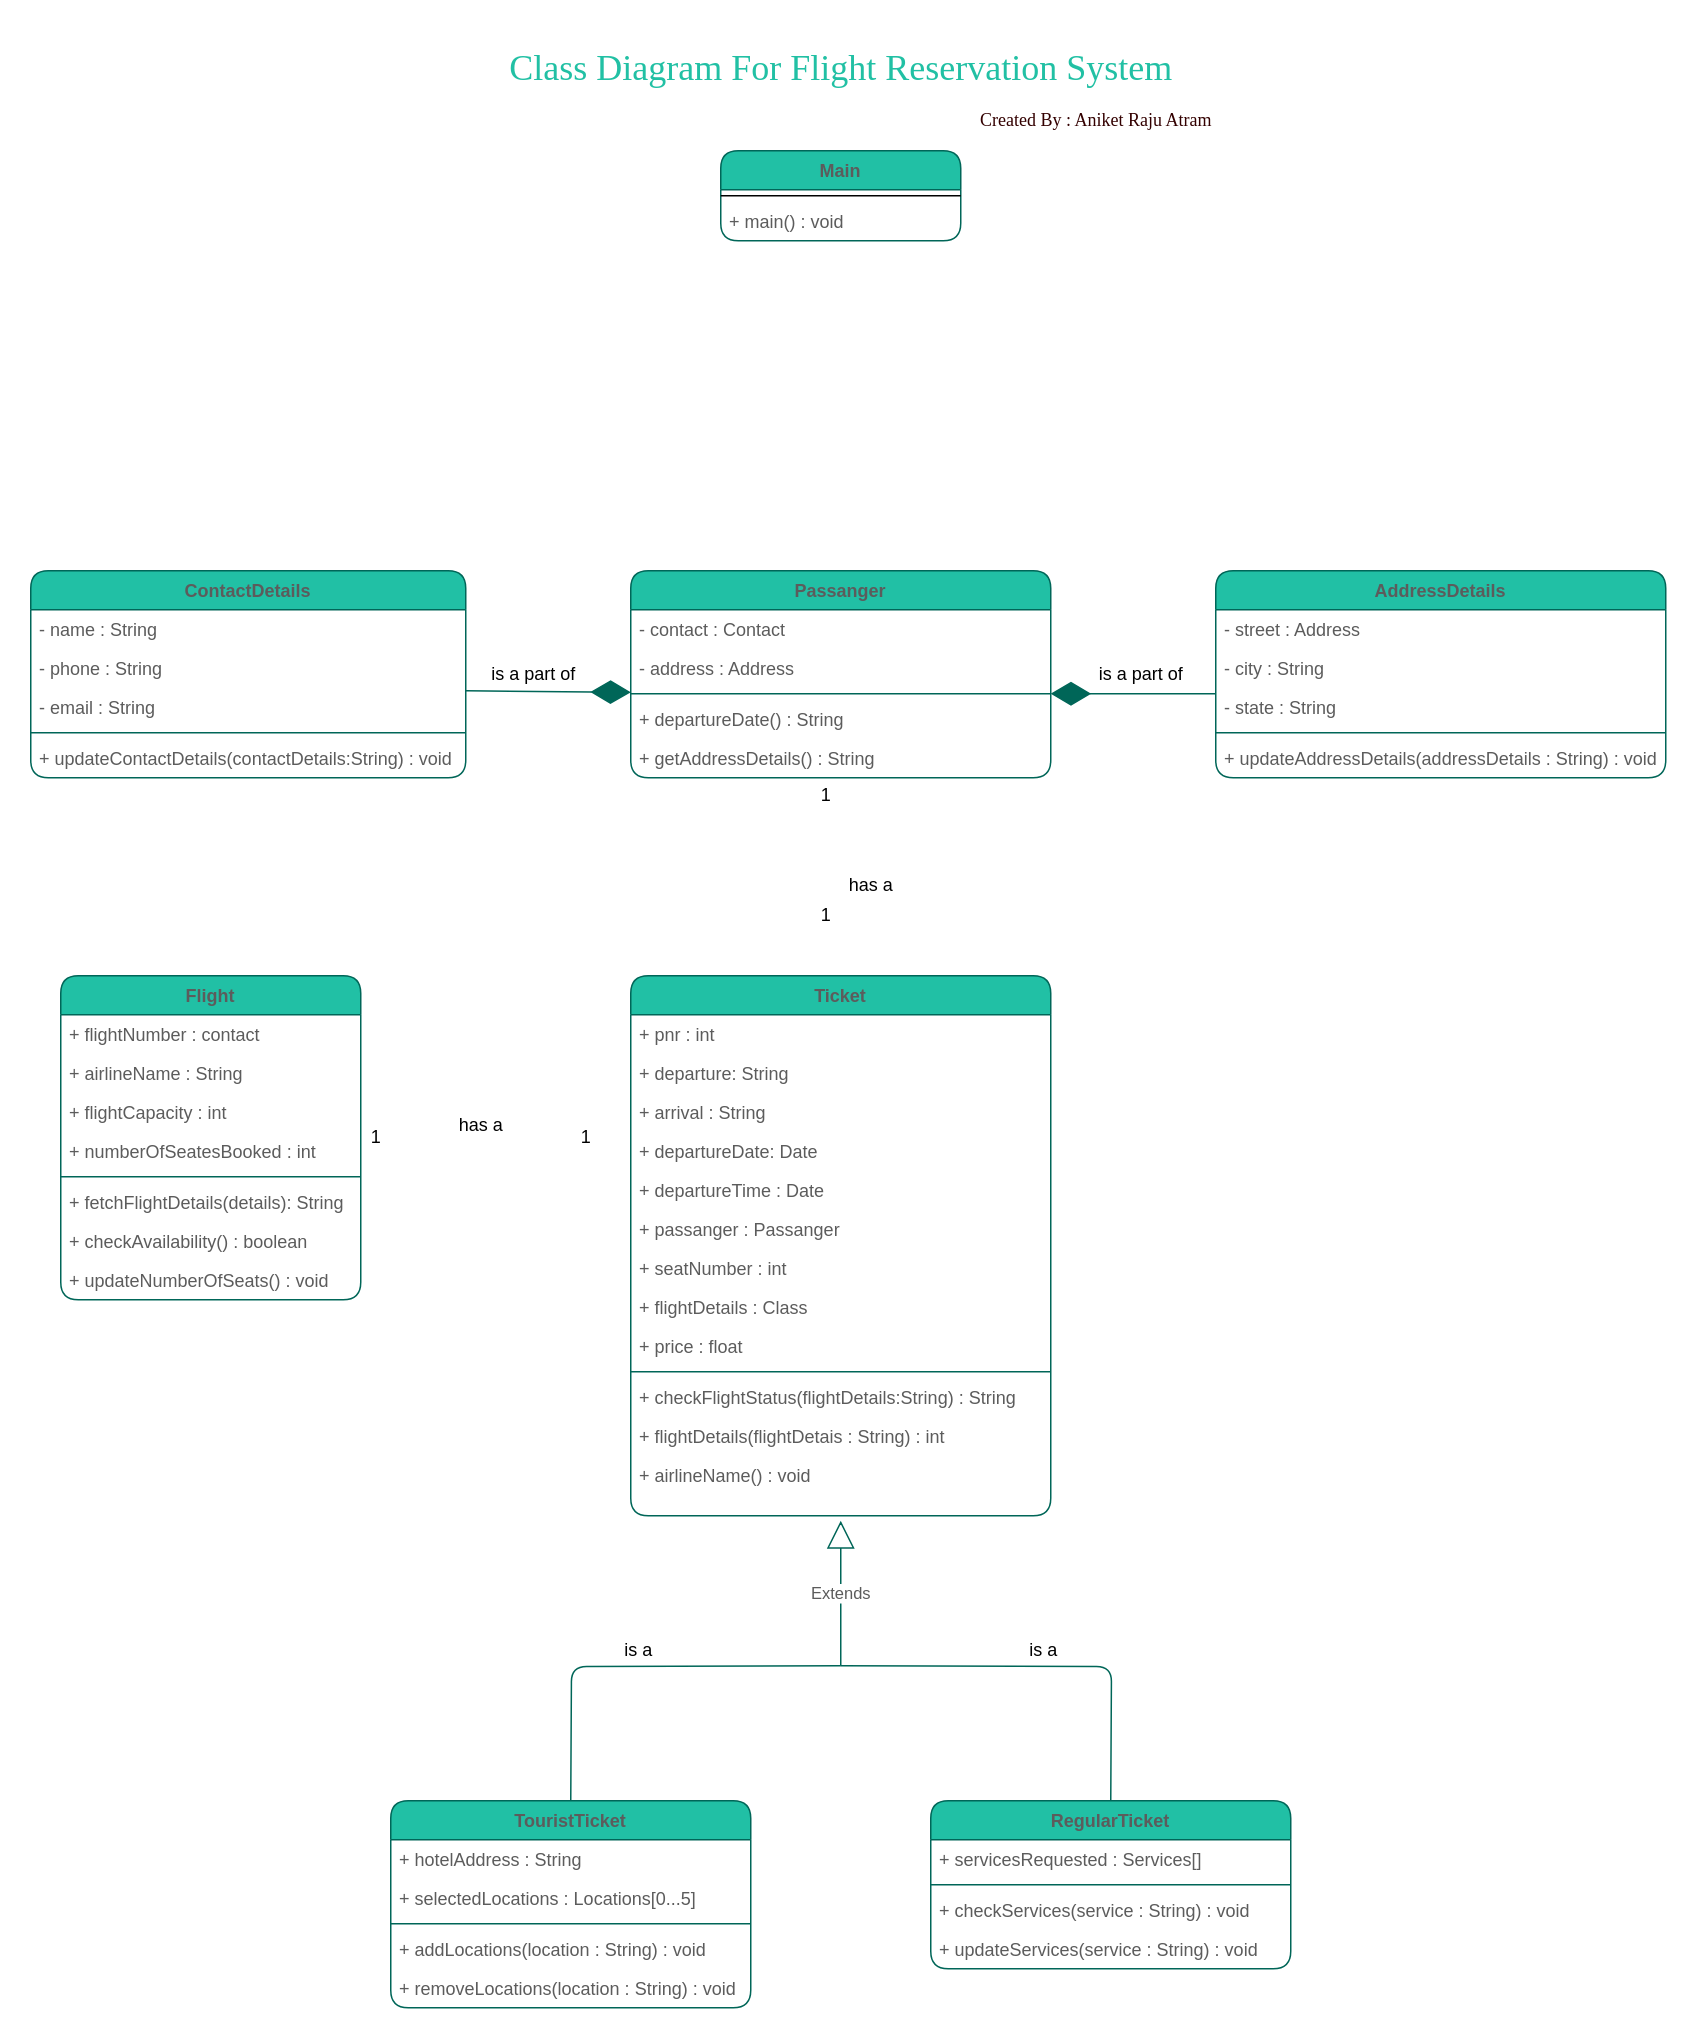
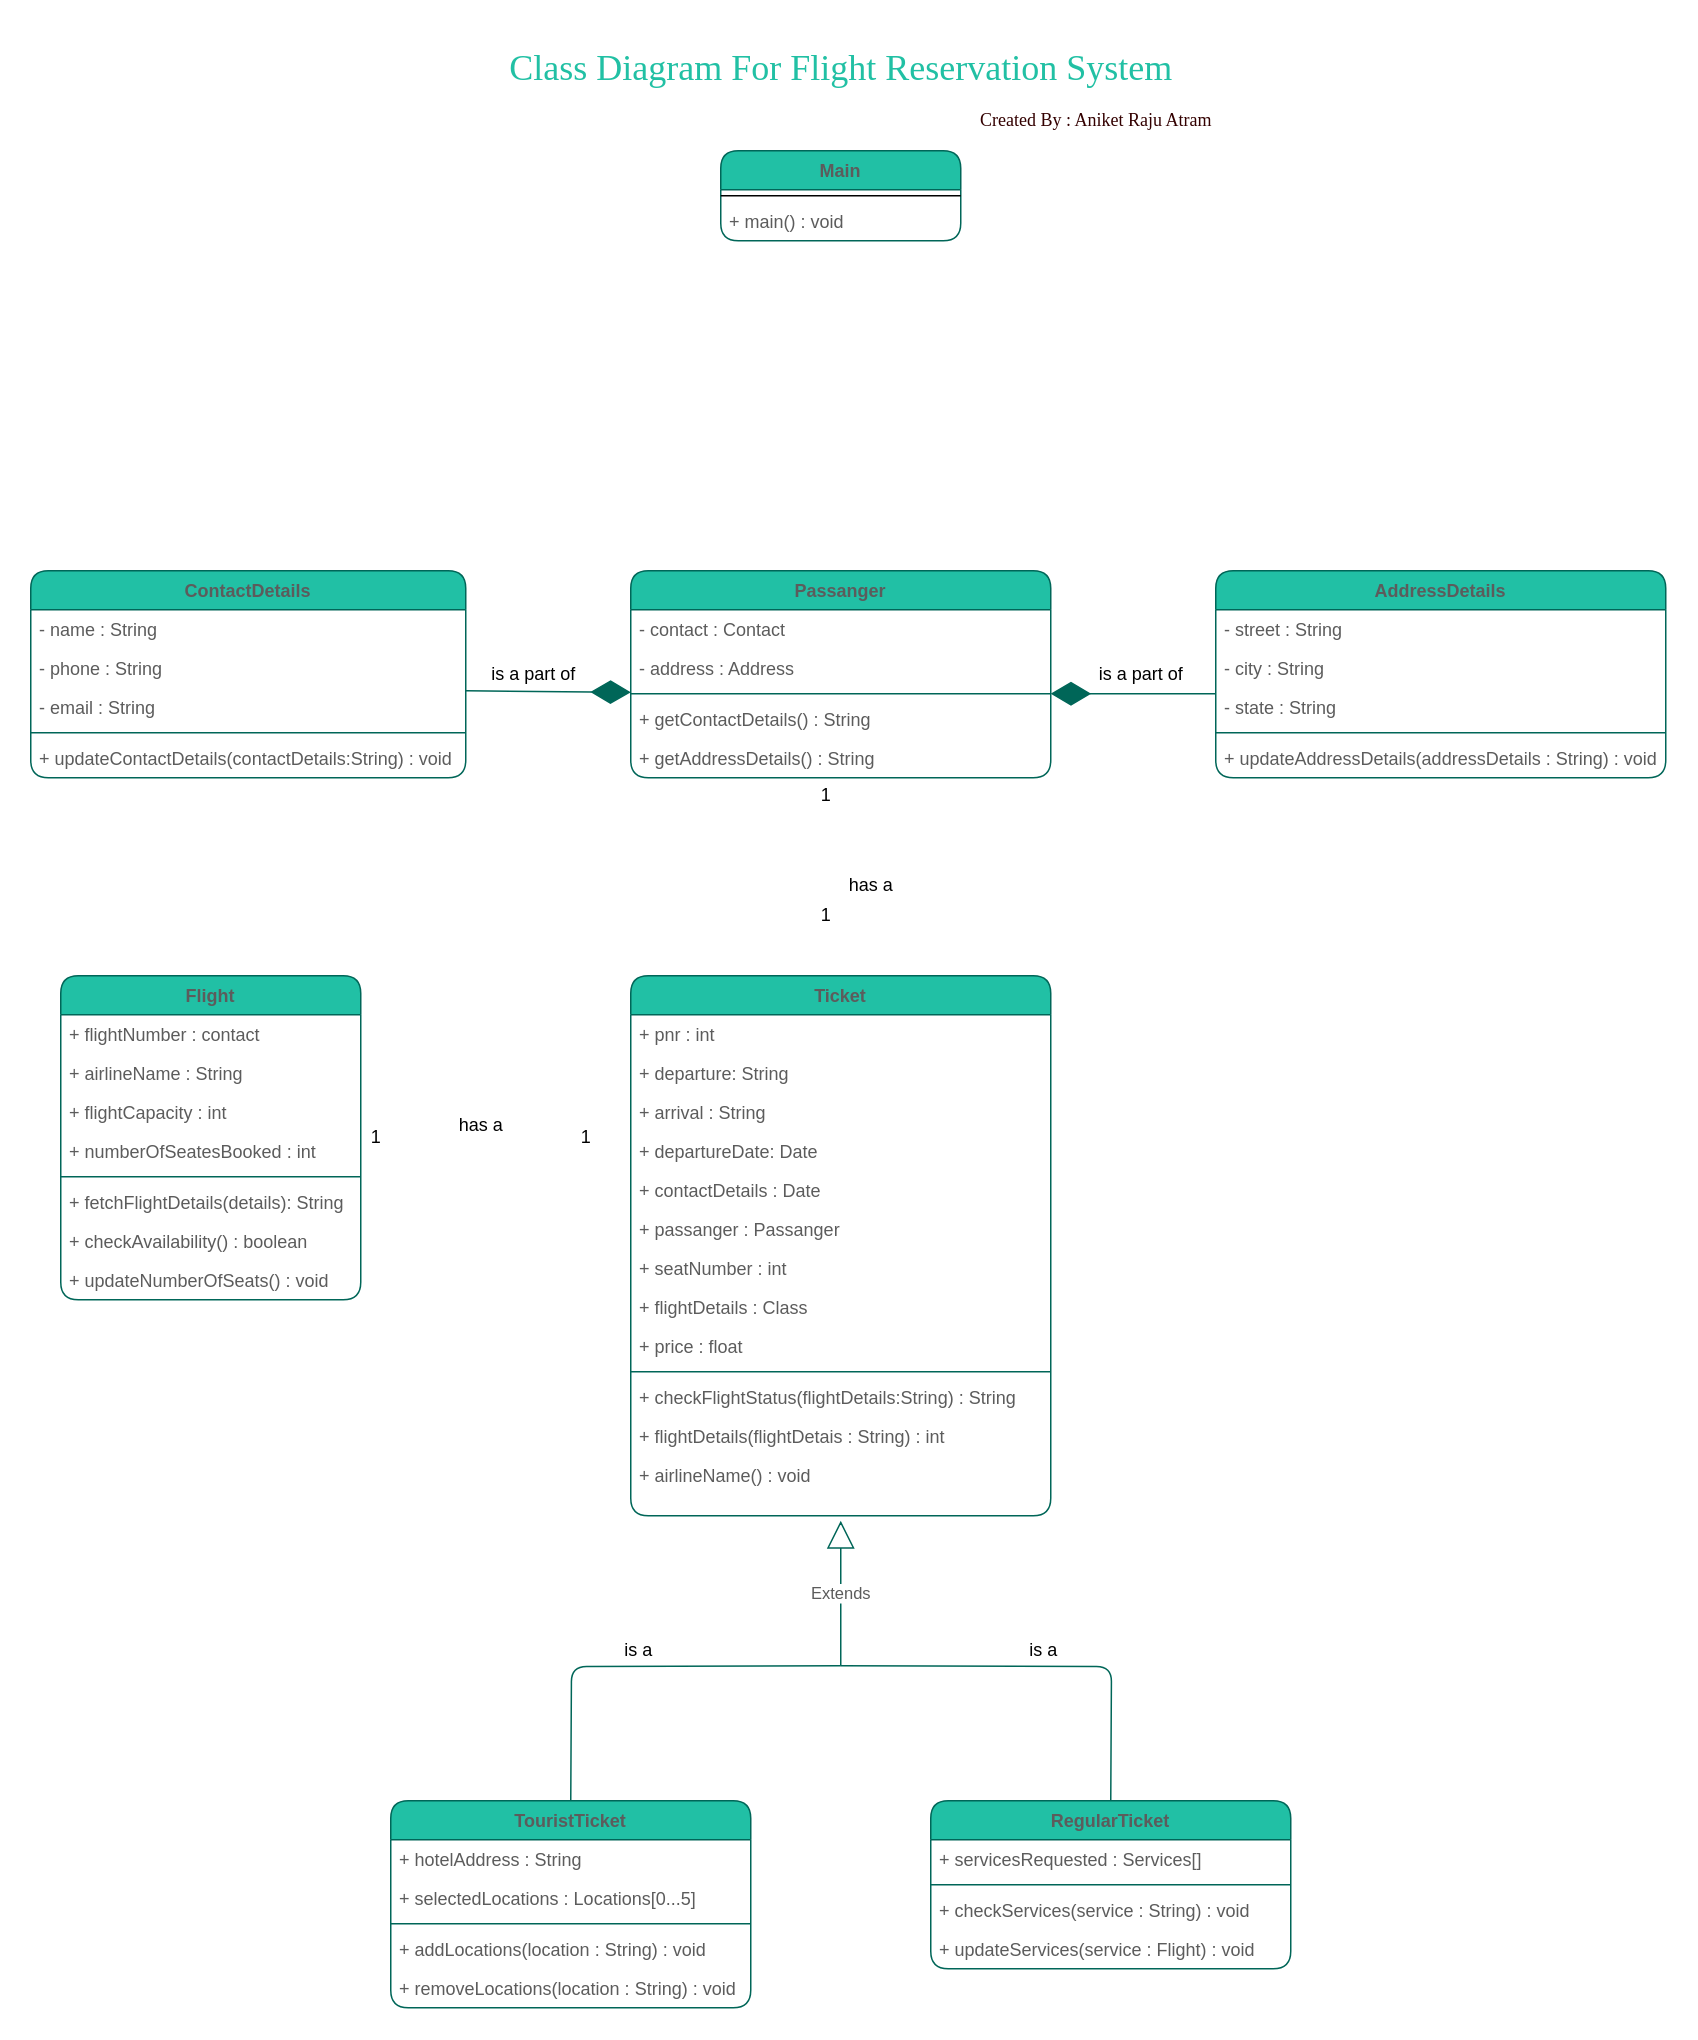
node "- street : Address": label "- street : Address" -> "- street : String"
node "+ departureDate() : String": label "+ departureDate() : String" -> "+ getContactDetails() : String"
node "+ departureTime : Date": label "+ departureTime : Date" -> "+ contactDetails : Date"
node "+ updateServices(service : String) : void": label "+ updateServices(service : String) : void" -> "+ updateServices(service : Flight) : void"
